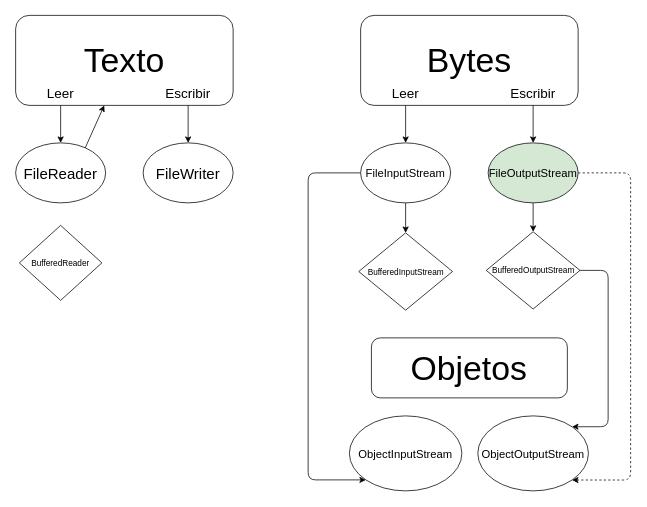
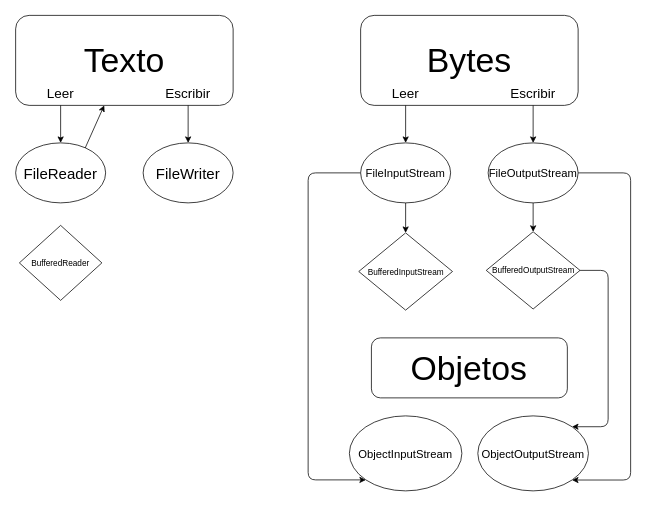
node "FileOutputStream": fillcolor #d5e8d4 -> #ffffff
edge "FileOutputStream" -> "ObjectOutputStream": style dashed -> solid
